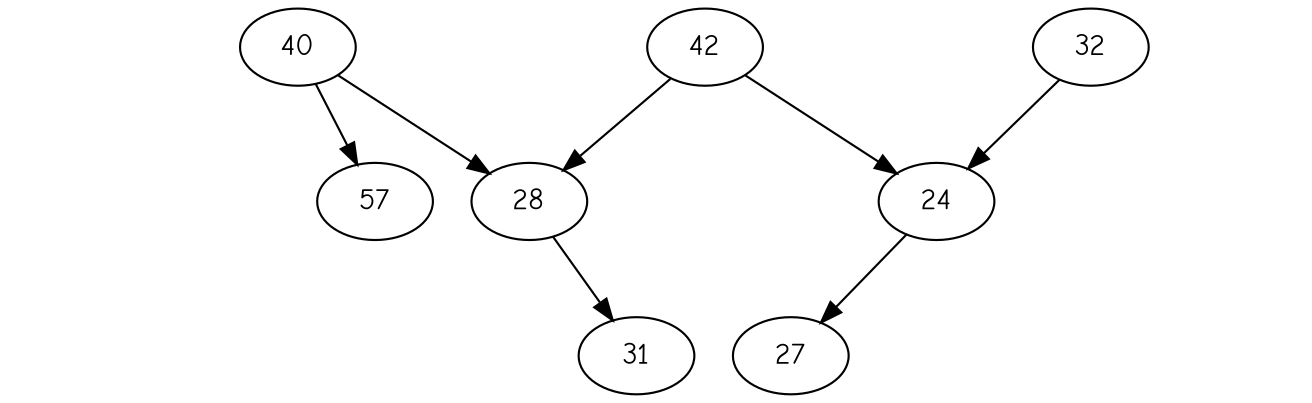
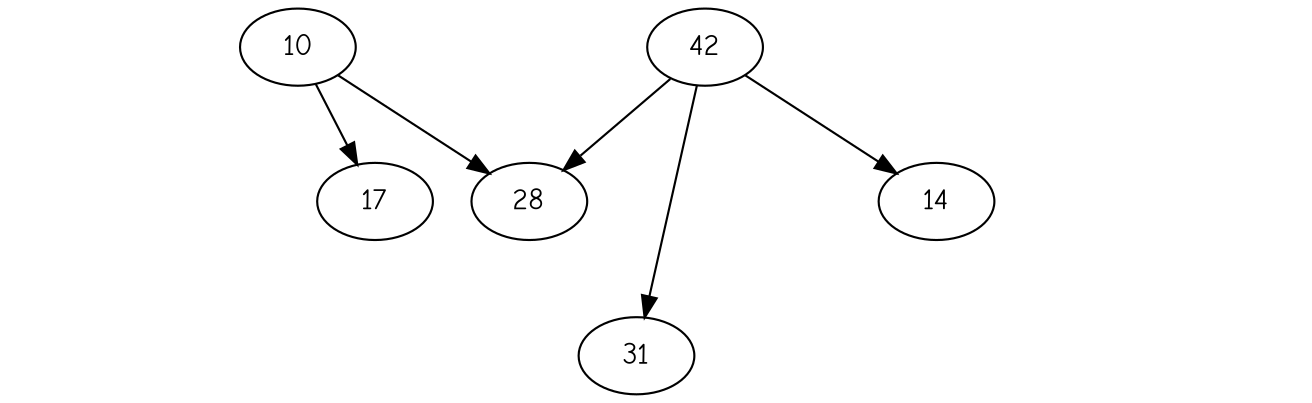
node "40": label "40" -> "10"
node "32": removed
node "57": label "57" -> "17"
node "24": label "24" -> "14"
edge "28" -> "31": now "42" -> "31"
node "27": removed
